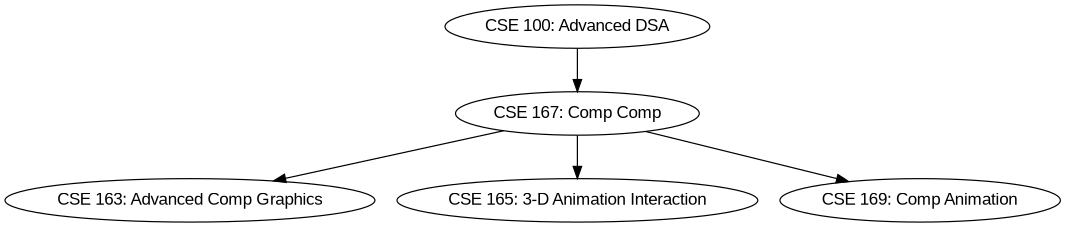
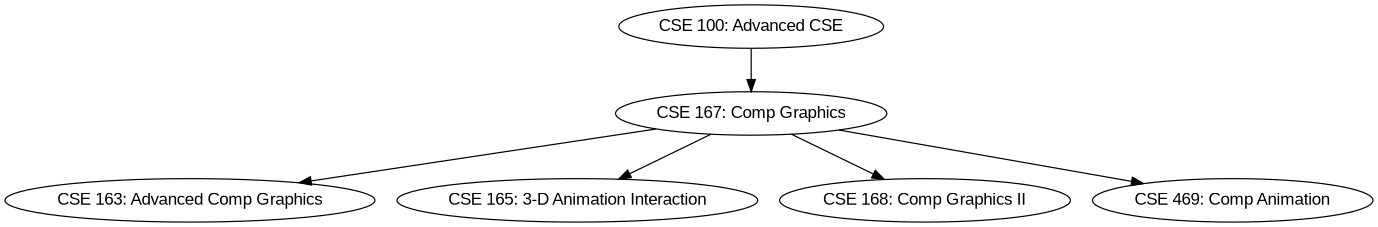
node "CSE 100: Advanced DSA": label "CSE 100: Advanced DSA" -> "CSE 100: Advanced CSE"
node "CSE 167: Comp Comp": label "CSE 167: Comp Comp" -> "CSE 167: Comp Graphics"
node "CSE 169: Comp Animation": label "CSE 169: Comp Animation" -> "CSE 469: Comp Animation"
node "CSE 168: Comp Graphics II": added
